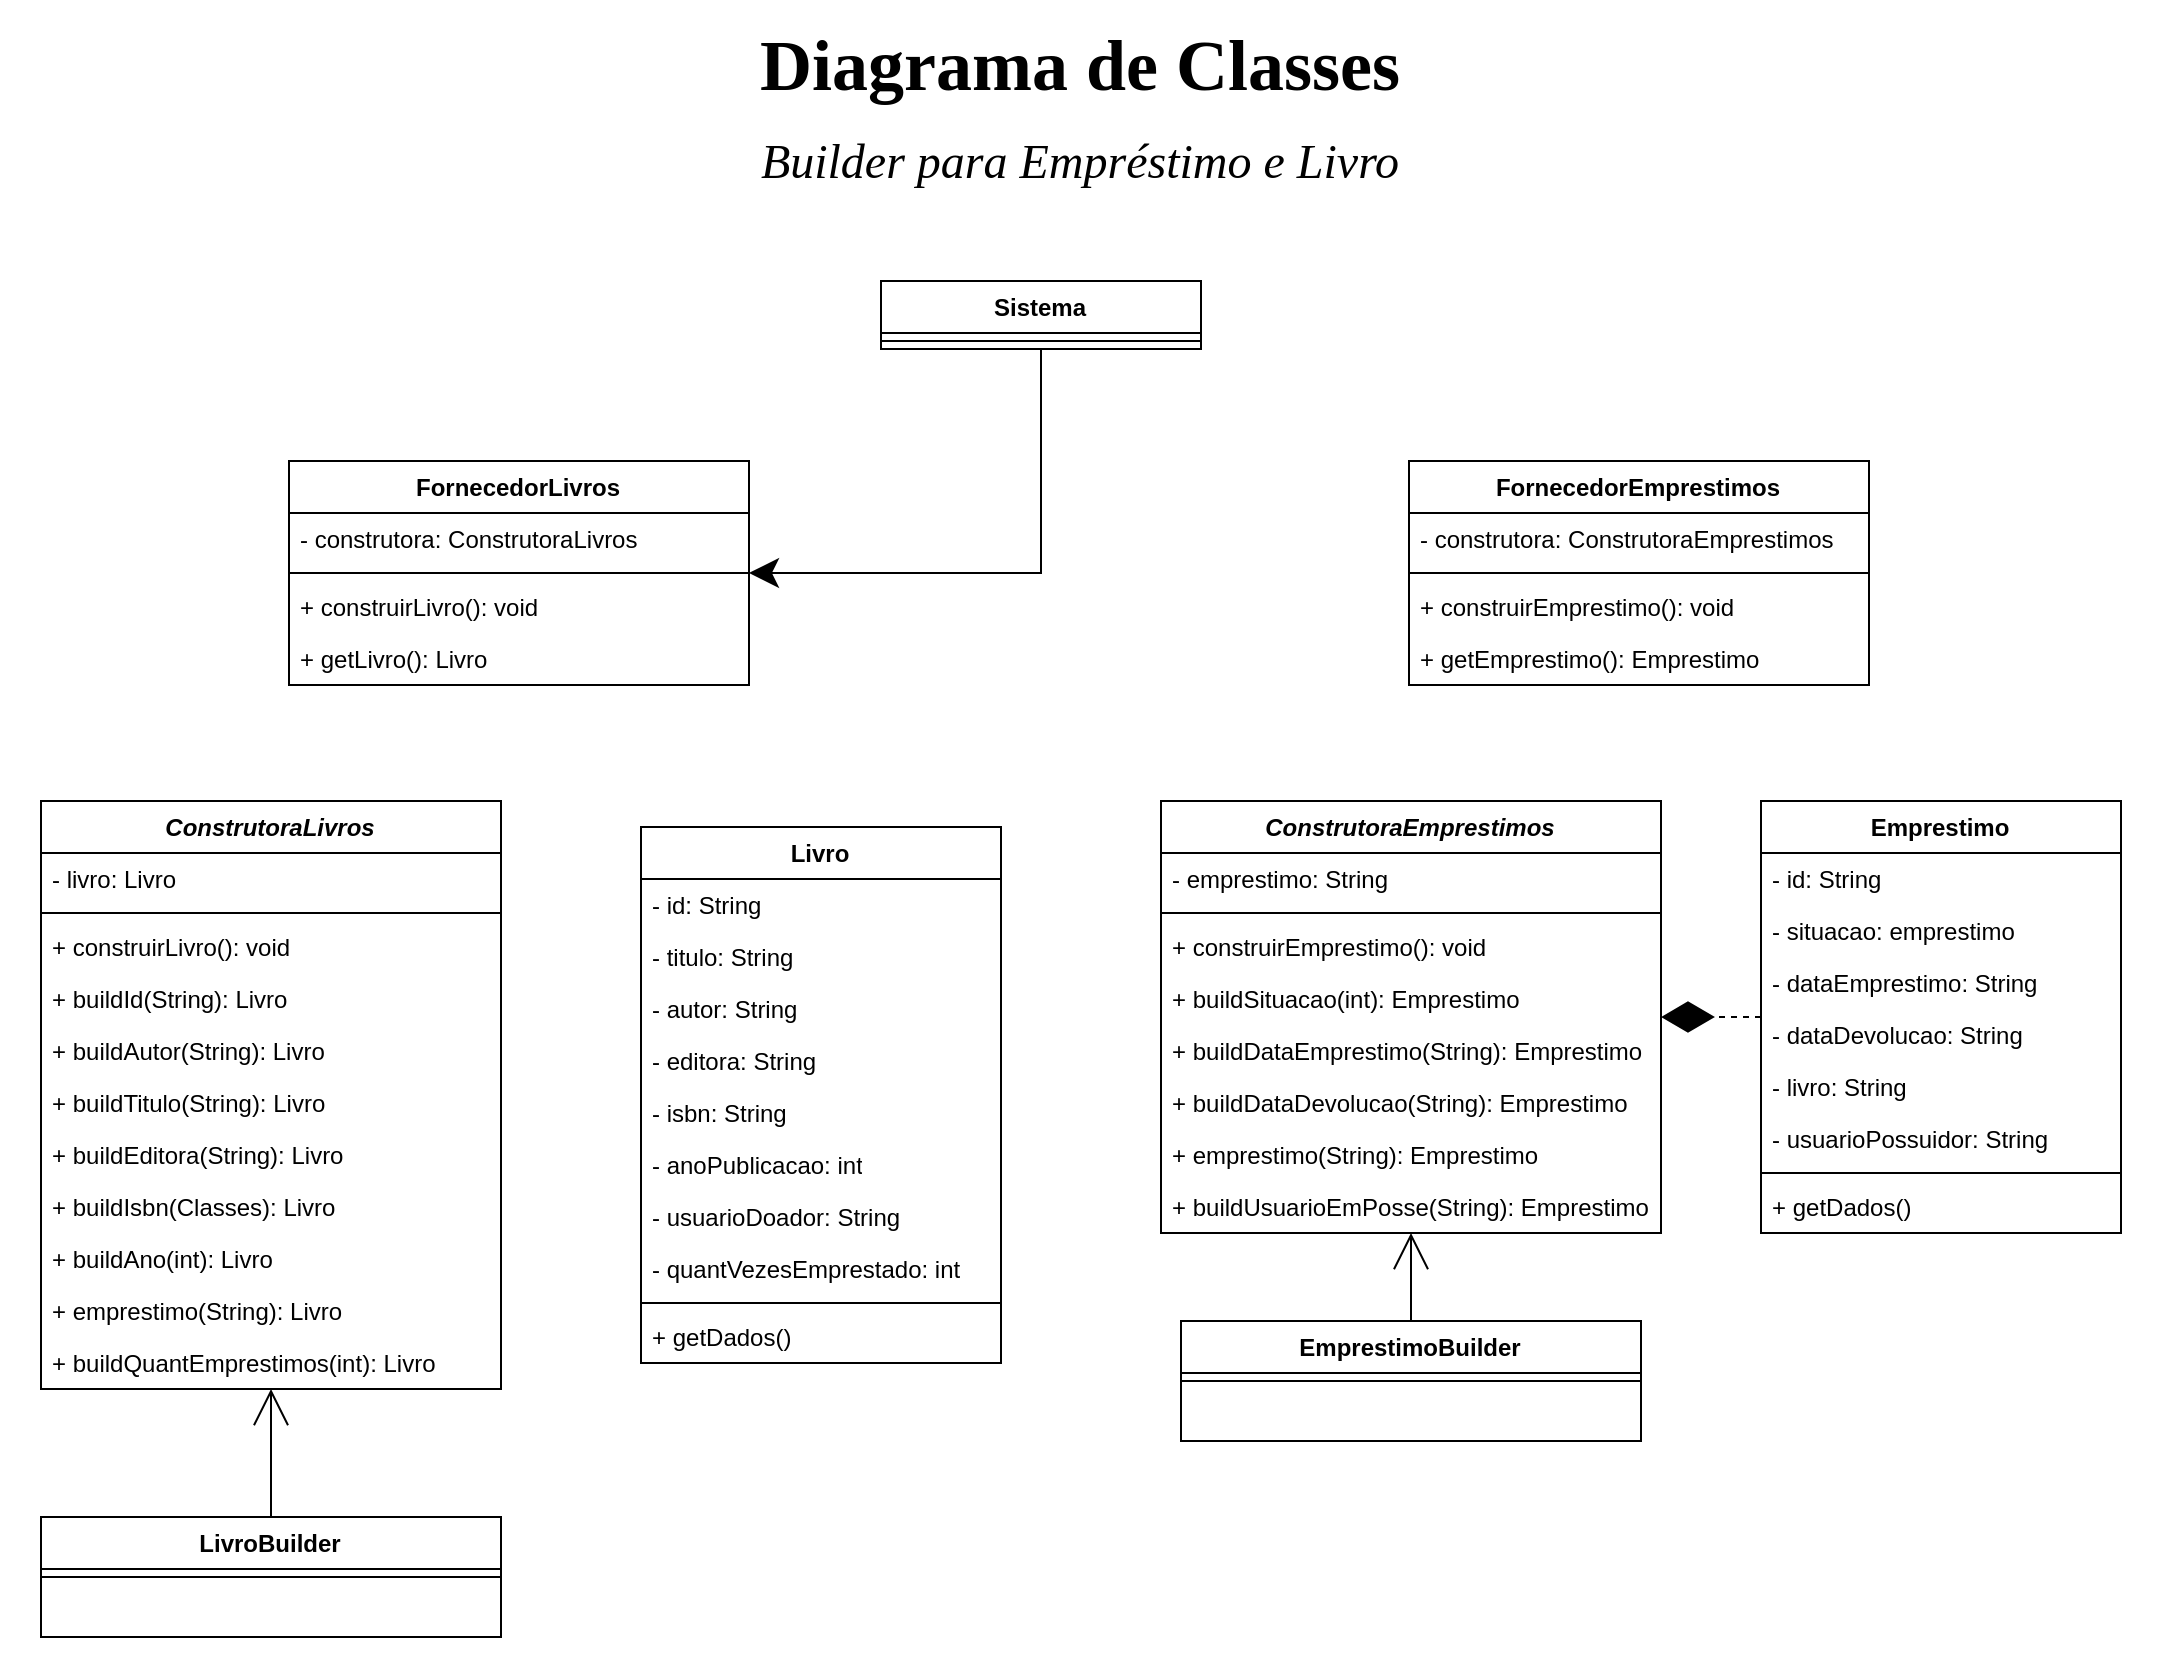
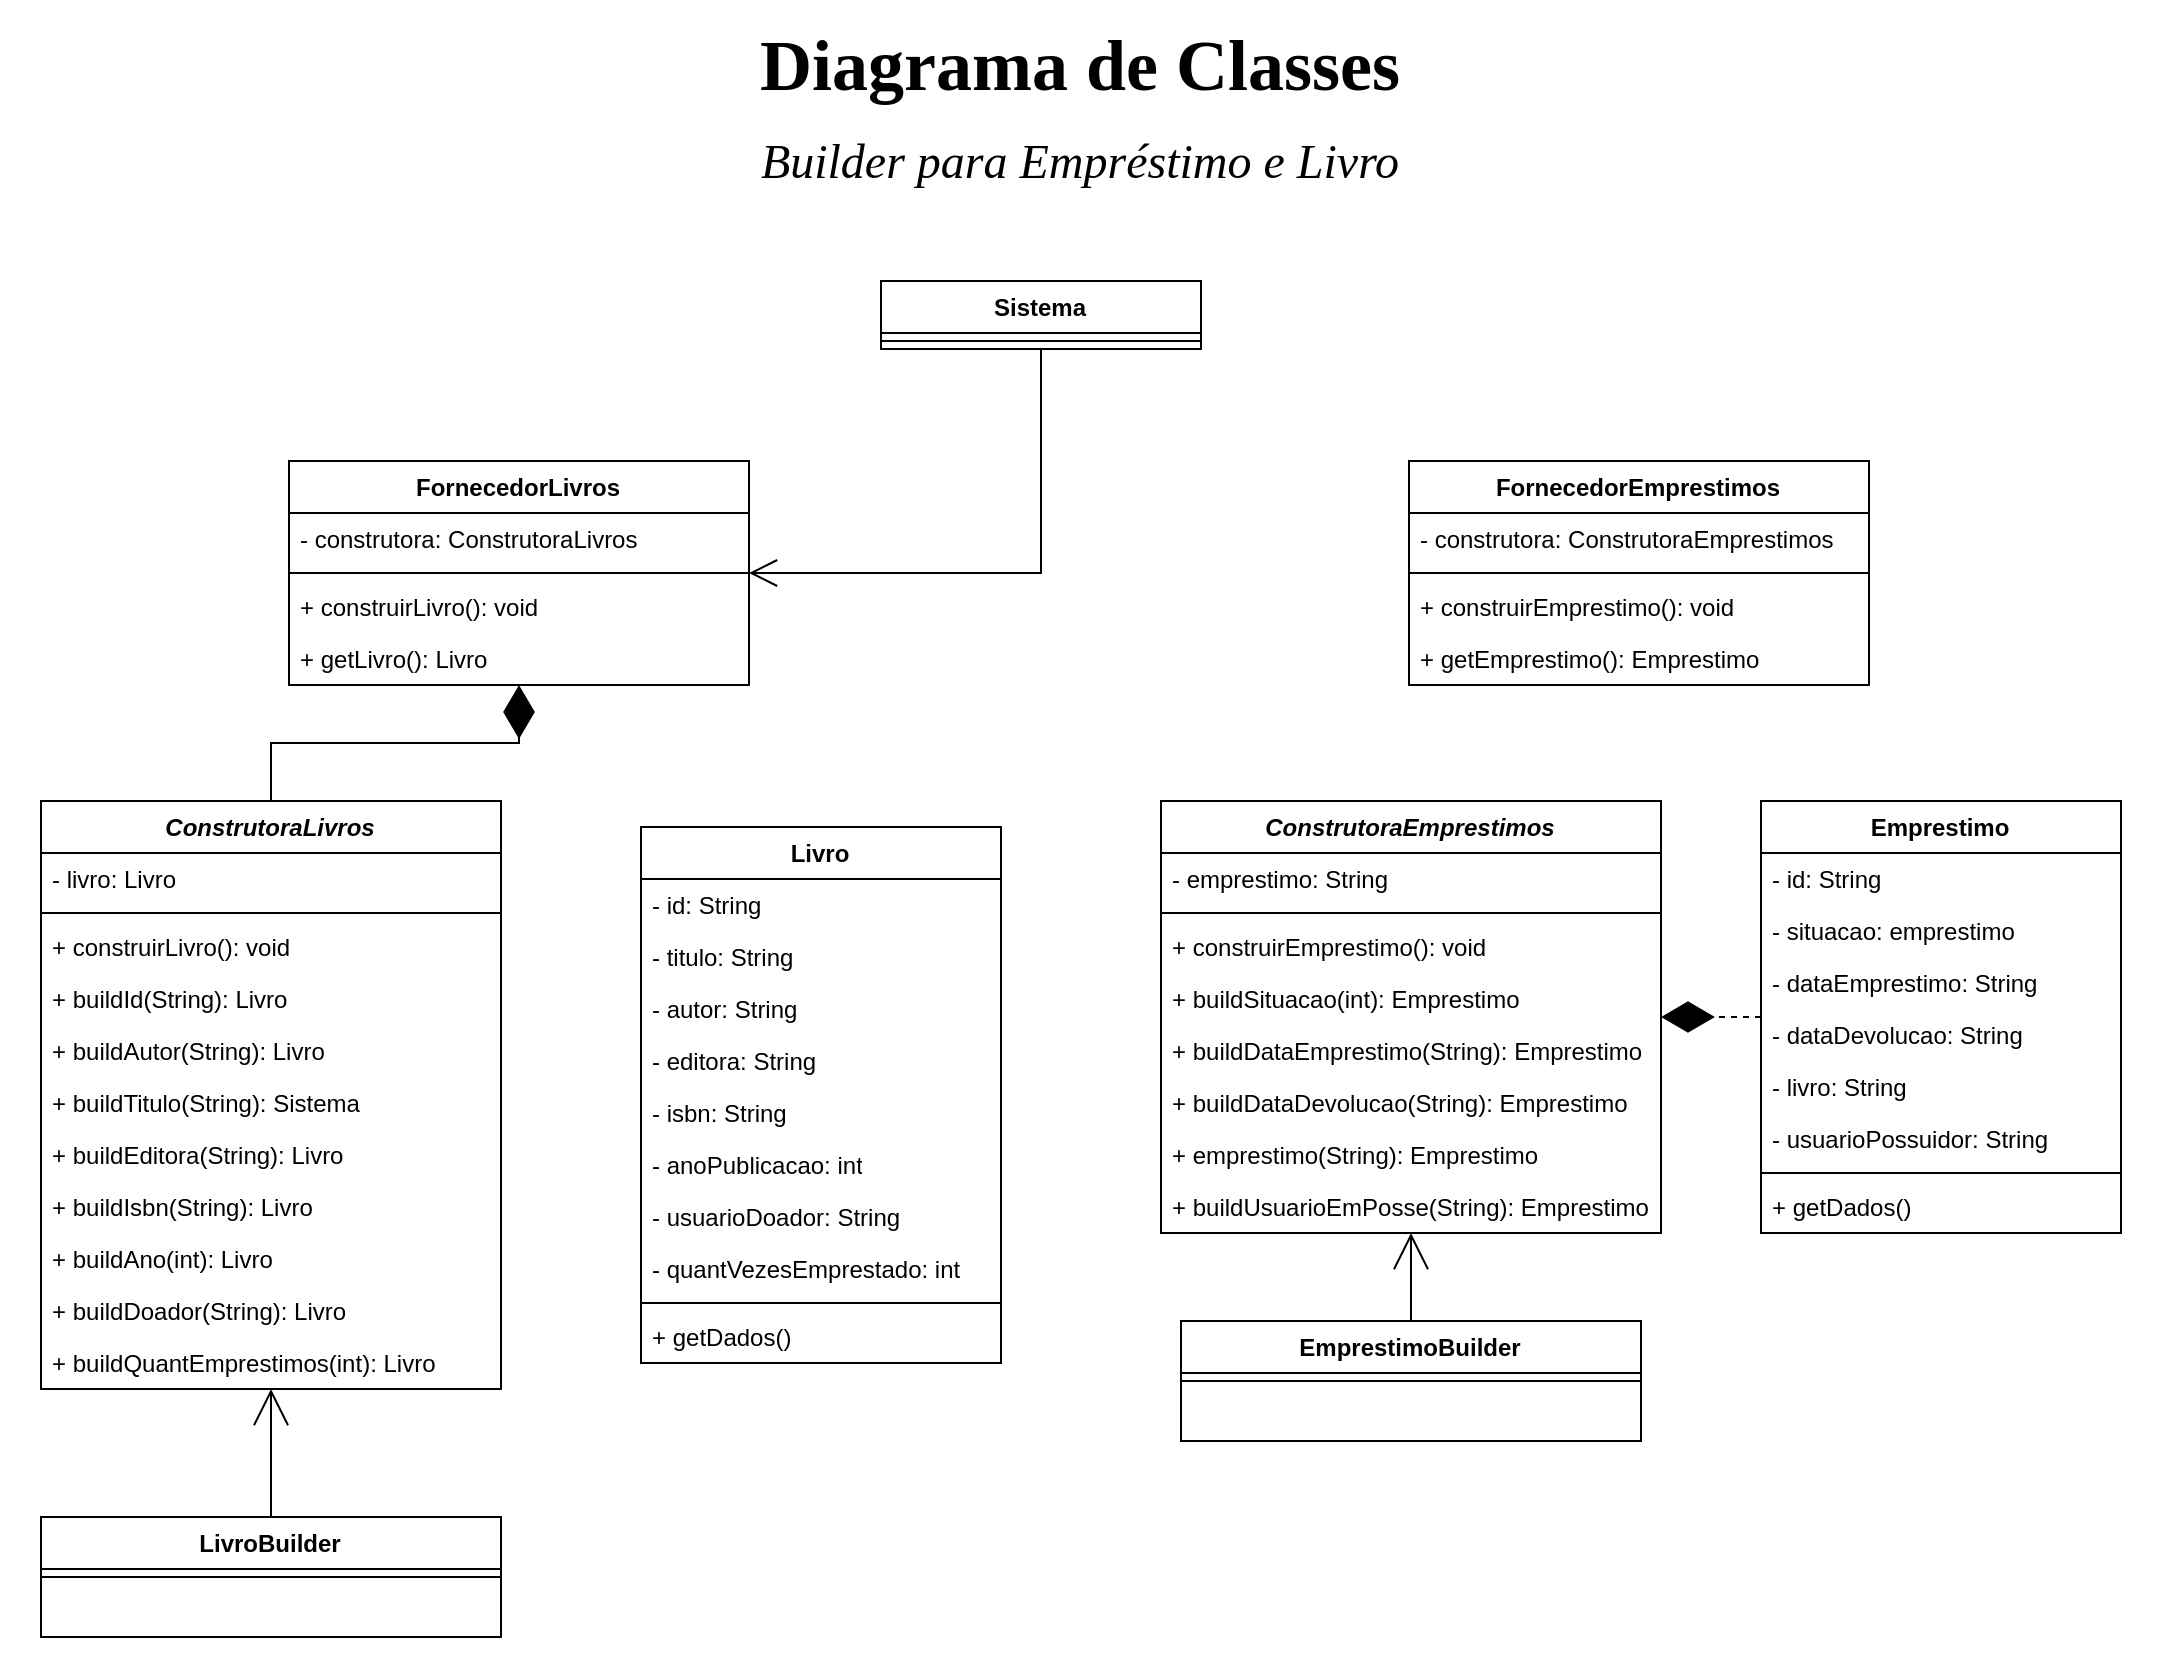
edge "Sistema" -> "FornecedorLivros": arrowhead classic -> open
edge "ConstrutoraLivros" -> "FornecedorLivros": added
node "+ buildTitulo(String): Livro": label "+ buildTitulo(String): Livro" -> "+ buildTitulo(String): Sistema"
node "+ buildIsbn(Classes): Livro": label "+ buildIsbn(Classes): Livro" -> "+ buildIsbn(String): Livro"
node "+ emprestimo(String): Livro": label "+ emprestimo(String): Livro" -> "+ buildDoador(String): Livro"
